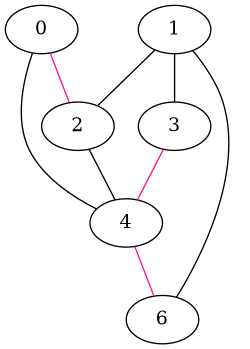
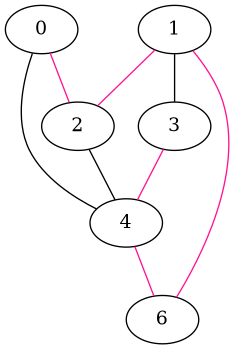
edge "1" -- "2": color black -> deeppink
edge "1" -- "6": color black -> deeppink
